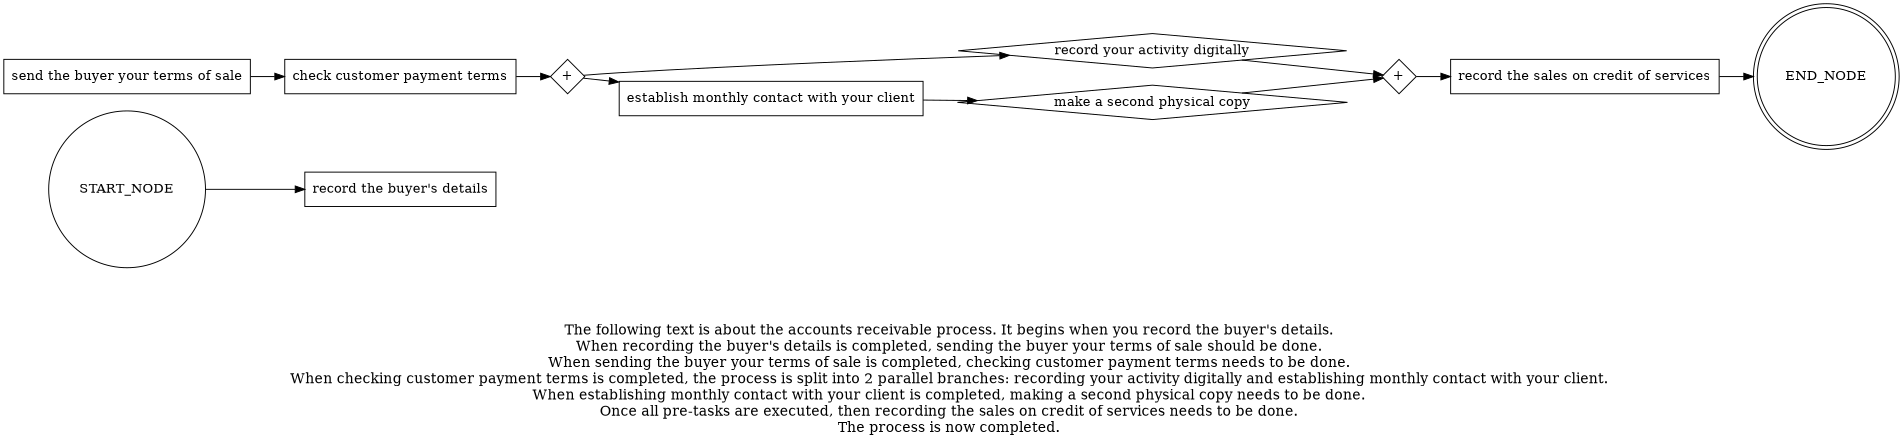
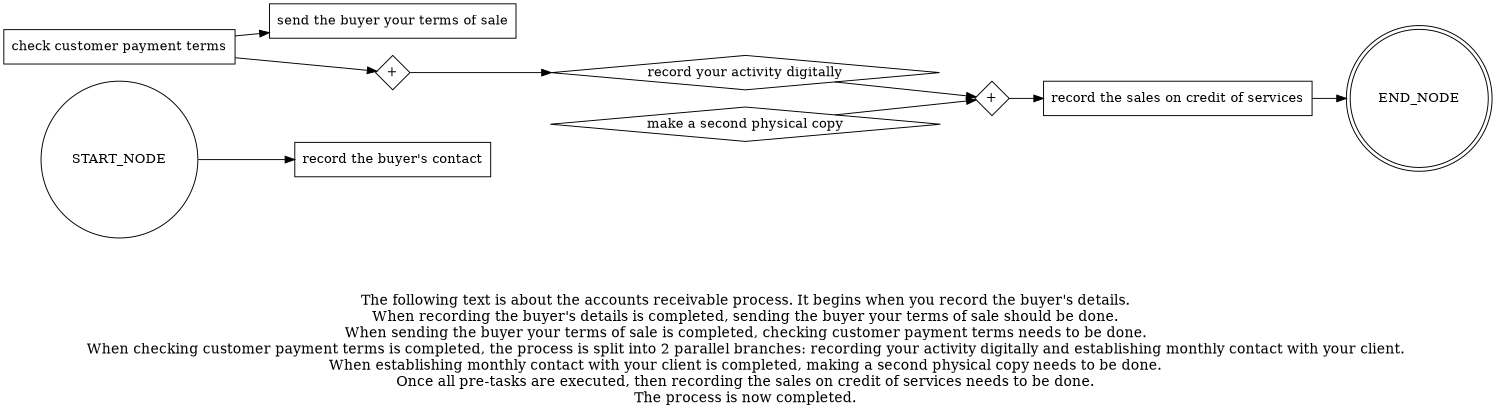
edge "send the buyer your terms of sale" -> "check customer payment terms": reversed
node "establish monthly contact with your client": removed
node "record the buyer's details": label "record the buyer's details" -> "record the buyer's contact"
